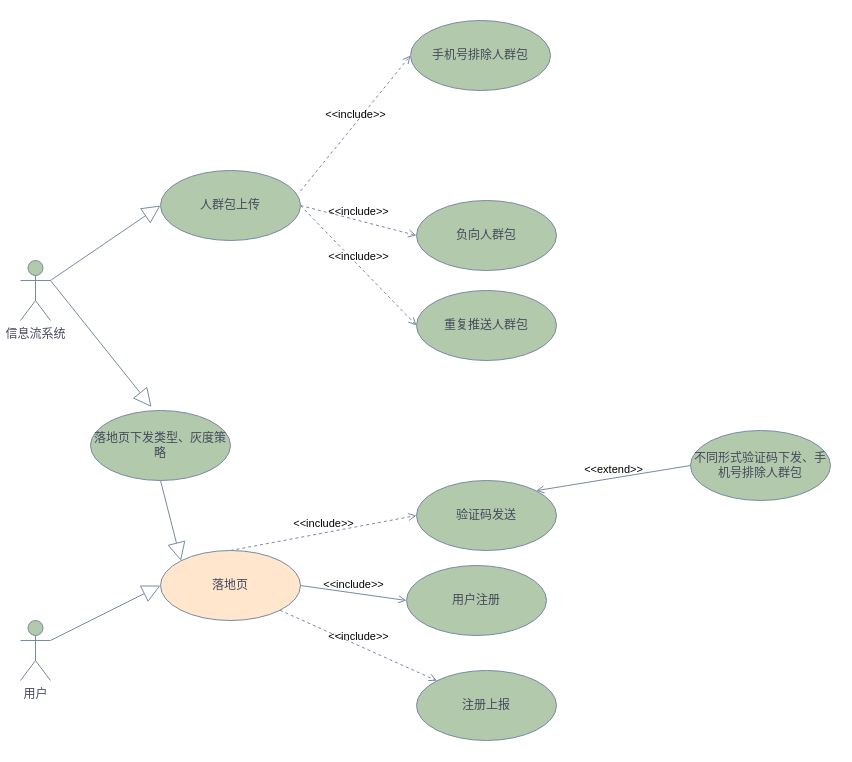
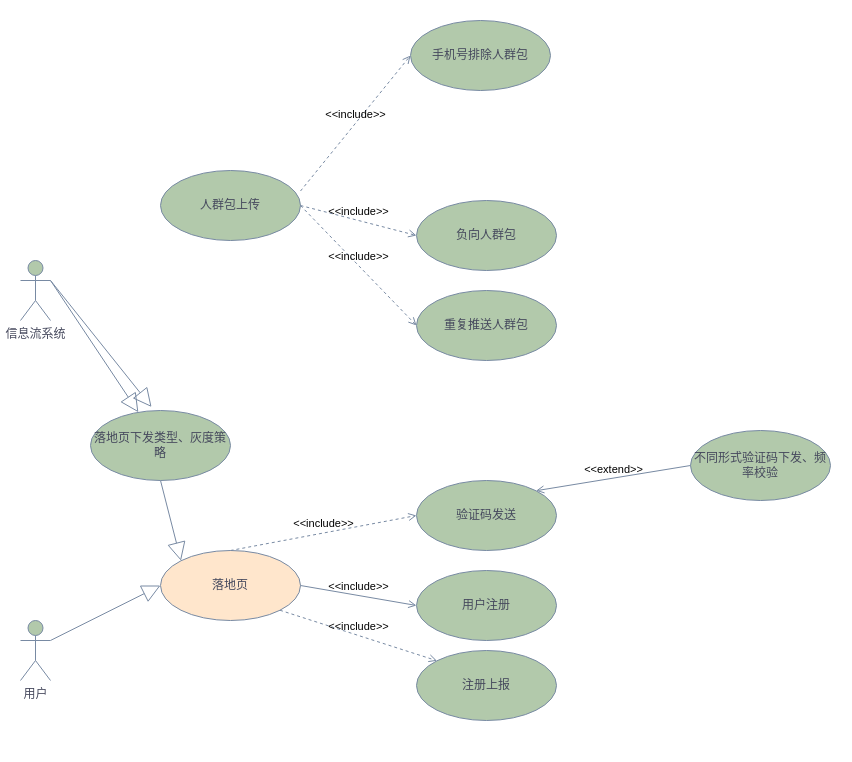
edge "信息流系统" -> "人群包上传": now "信息流系统" -> "落地页下发类型、灰度策略"
node "不同形式验证码下发、手机号排除人群包": label "不同形式验证码下发、手机号排除人群包" -> "不同形式验证码下发、频率校验"
node "用户注册": moved (477, 601) -> (487, 606)
node "注册上报": moved (487, 706) -> (487, 686)
